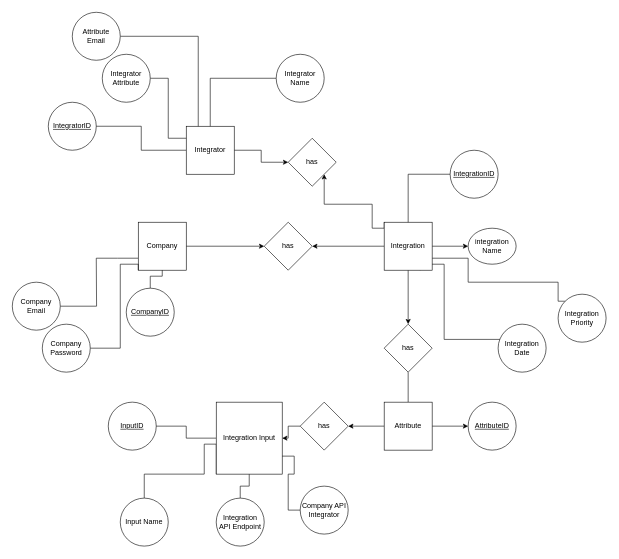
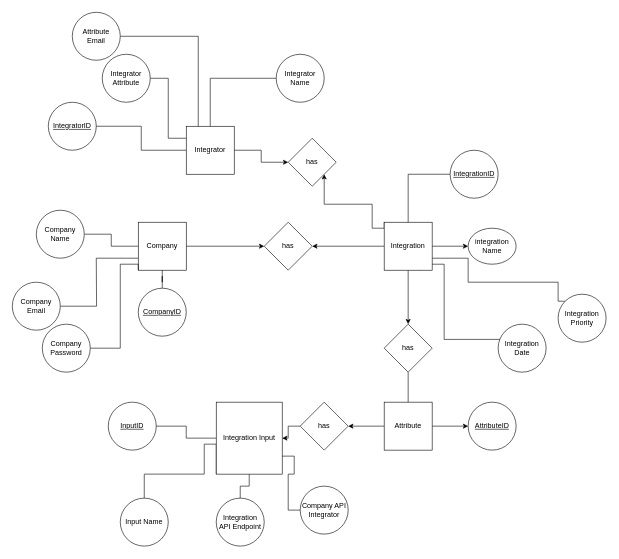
node "Company Name": added
edge "Company Name" -- "Company": added
node "CompanyID": moved (150, 312) -> (162, 312)
